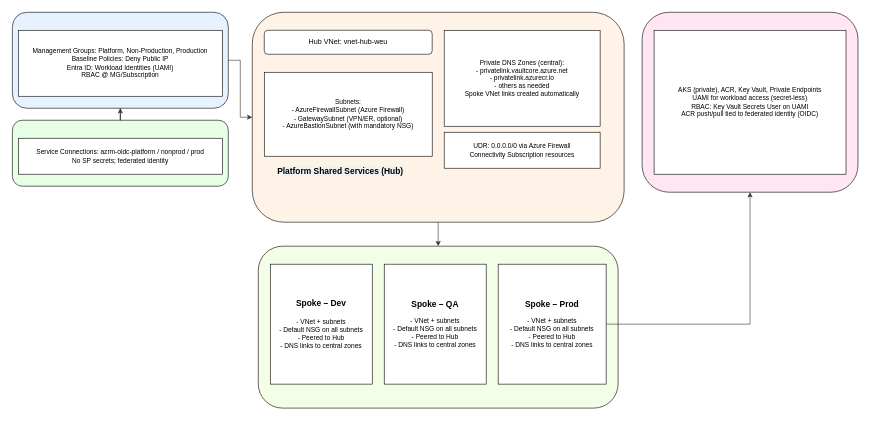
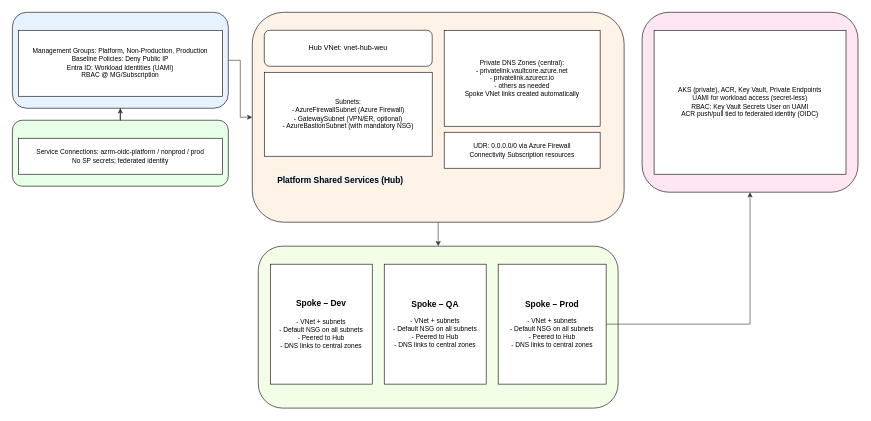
node "Hub VNet: vnet-hub-weu": size 168x24 -> 168x36
node "Platform Shared Services (Hub)": moved (348, 174) -> (348, 183)
